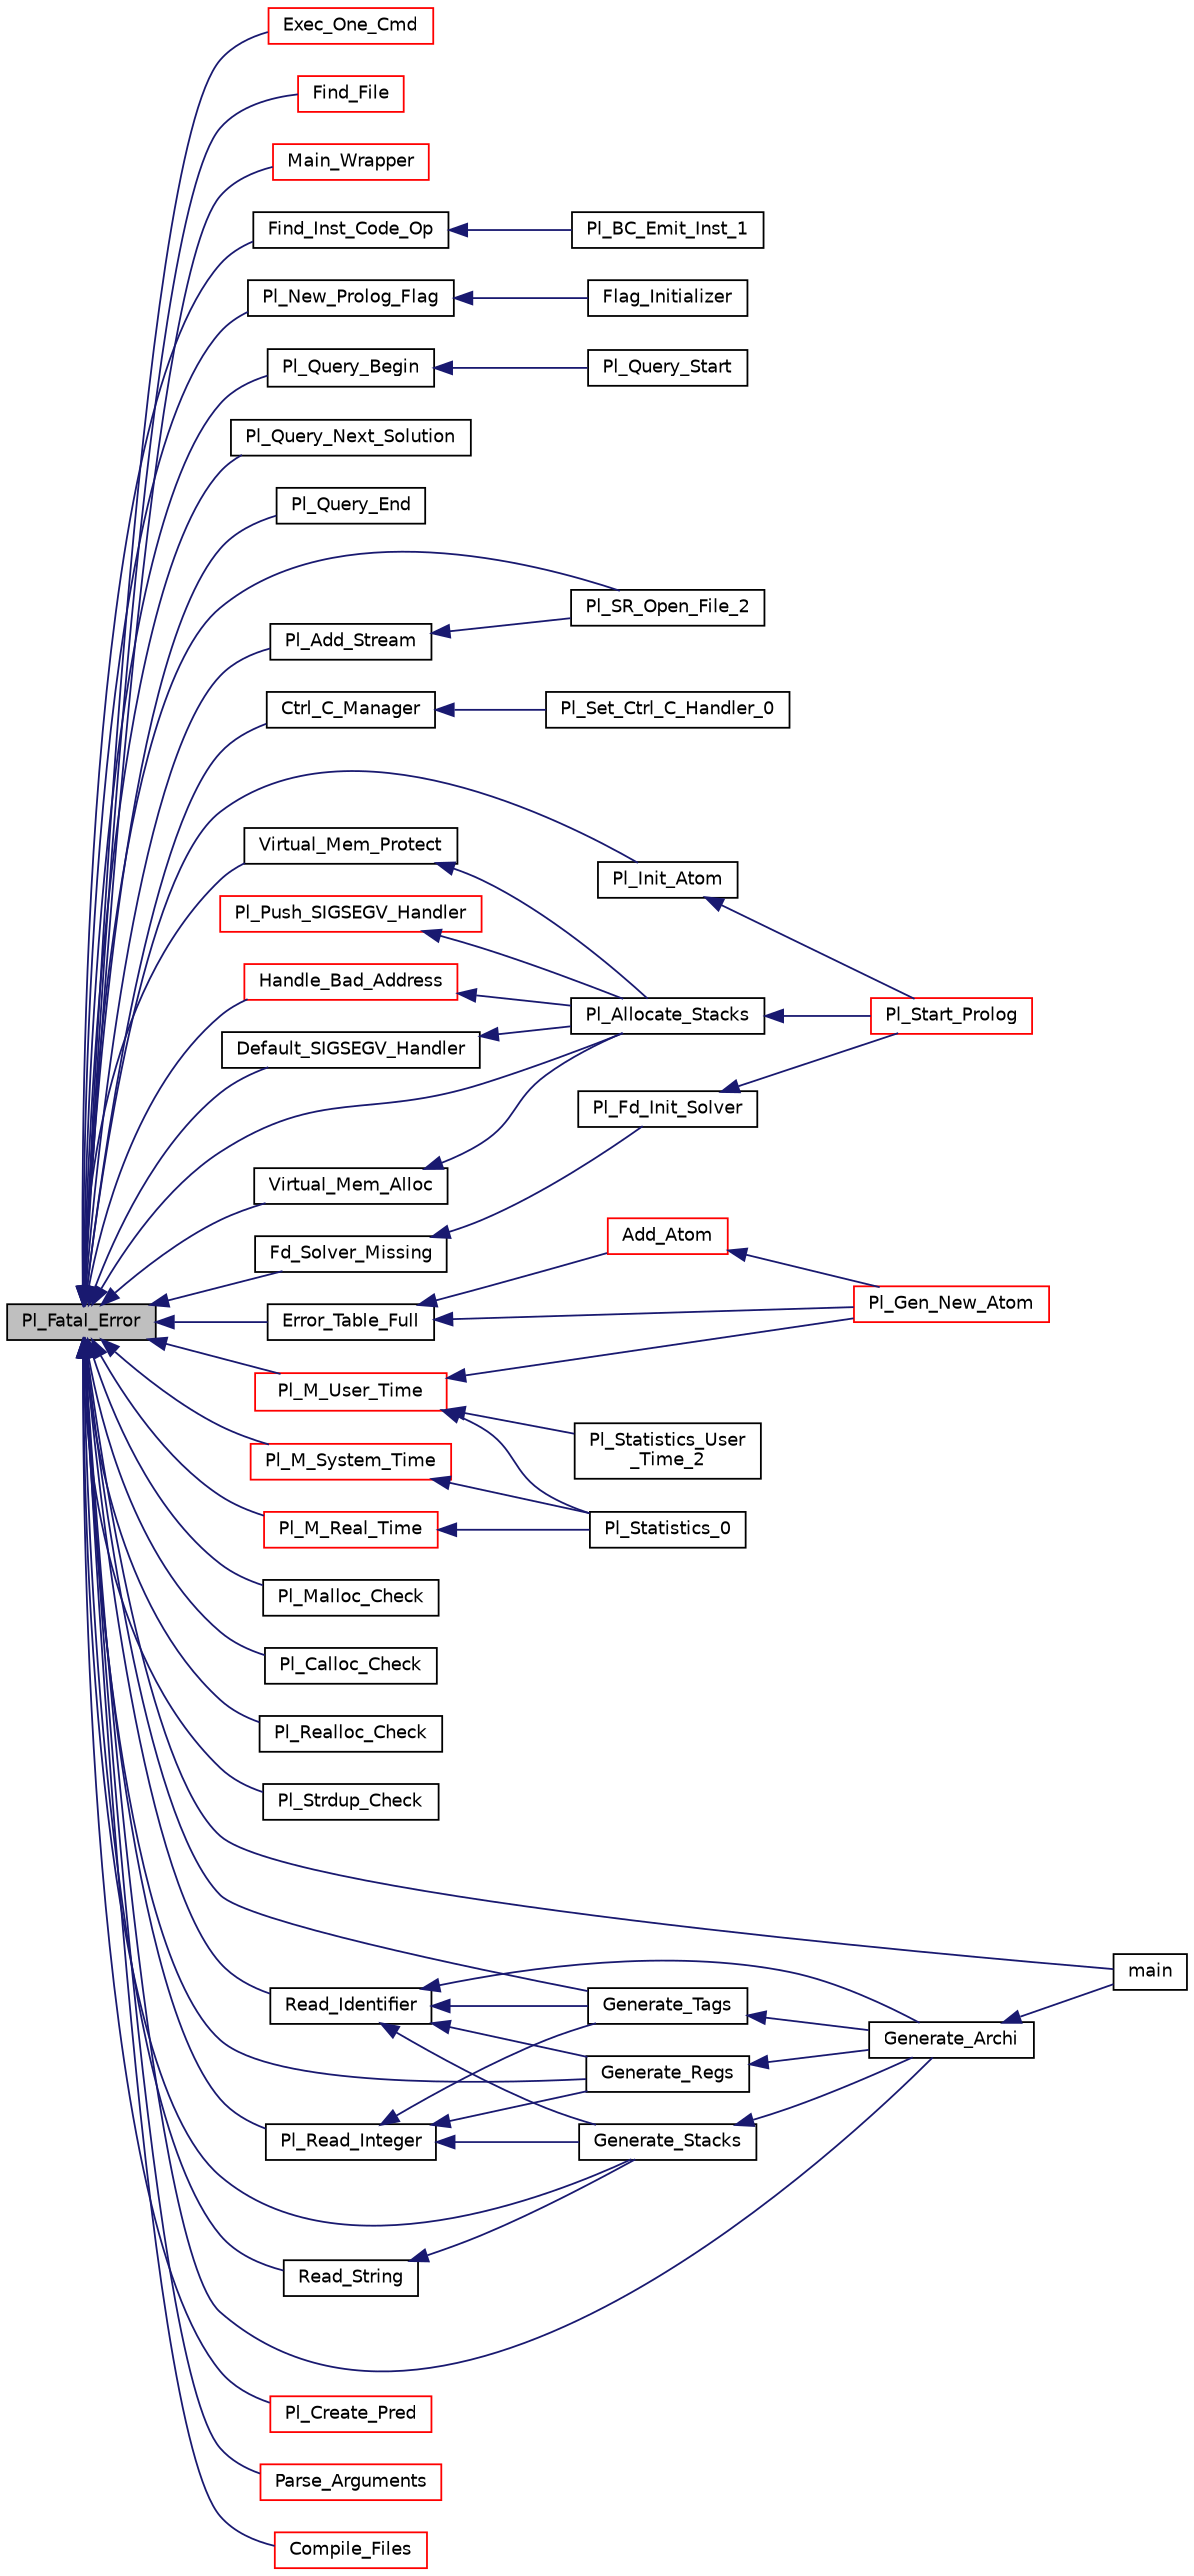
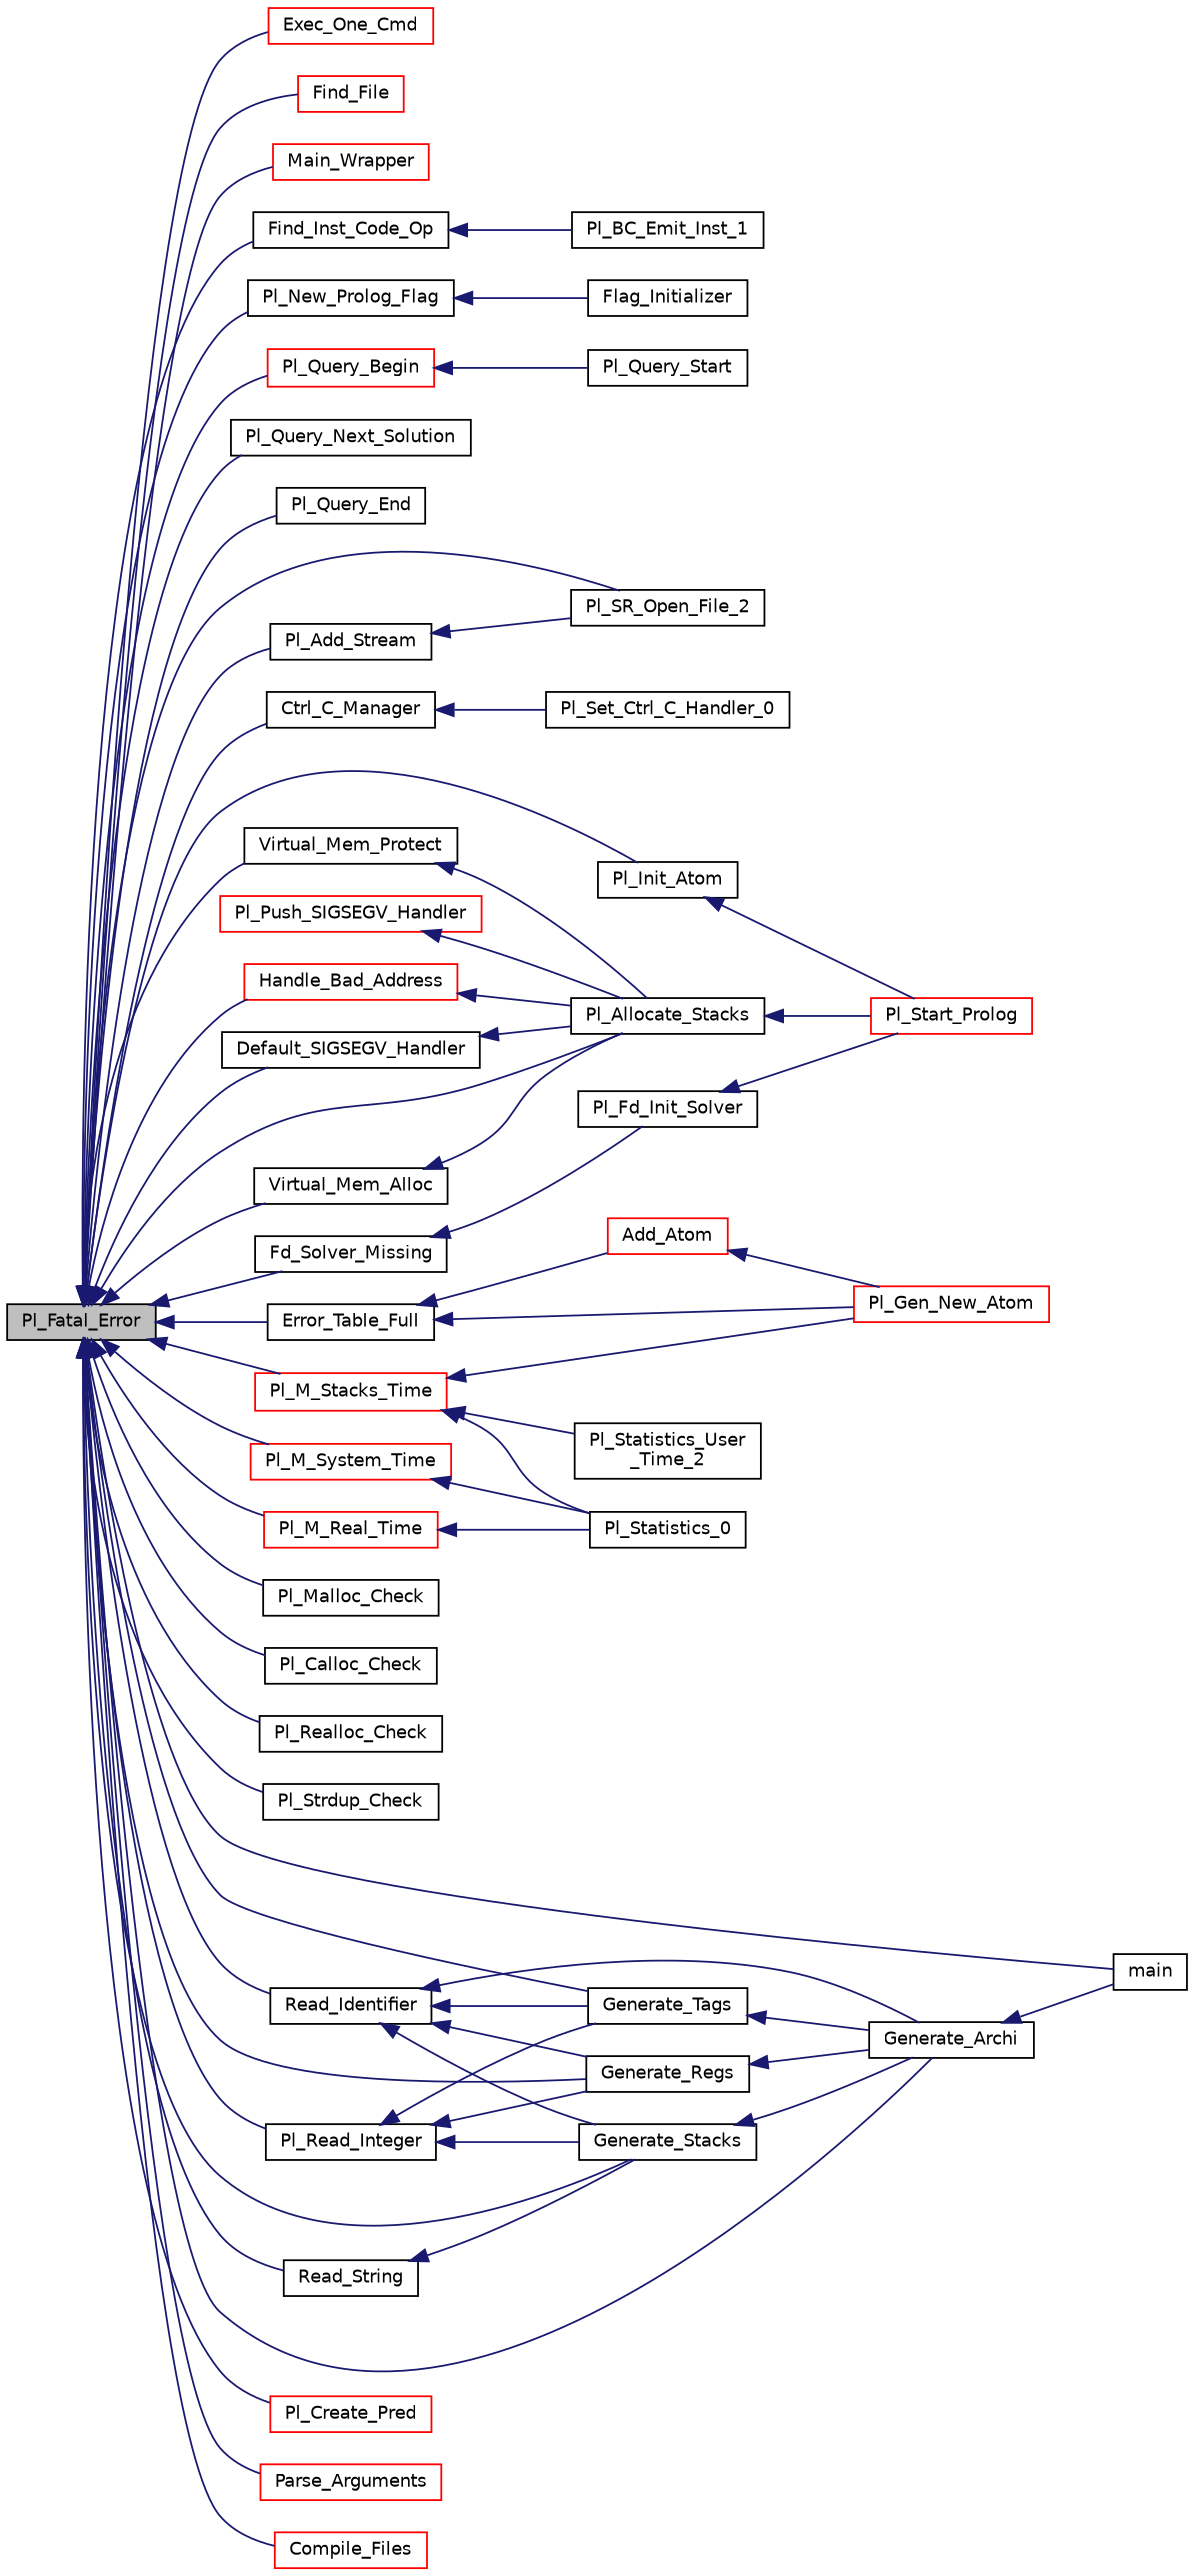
node "Pl_Query_Begin": color black -> red
node "Pl_M_User_Time": label "Pl_M_User_Time" -> "Pl_M_Stacks_Time"
